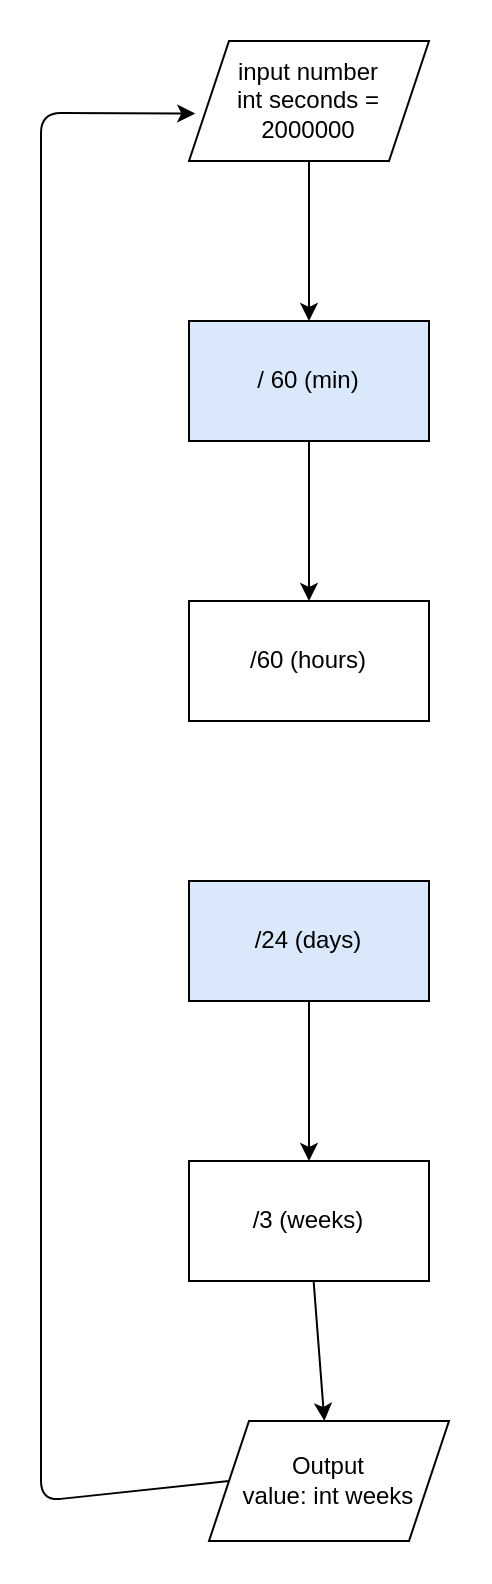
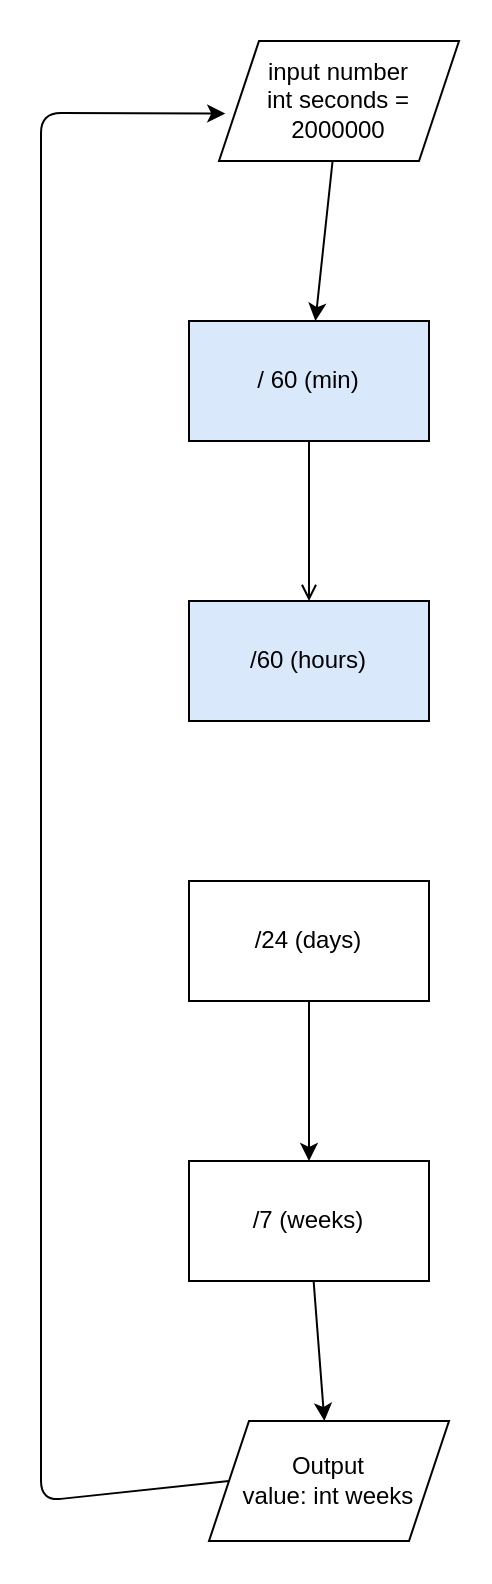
node "input number int seconds = 2000000": moved (309, 101) -> (339, 101)
edge "/ 60 (min)" -> "/60 (hours)": arrowhead classic -> open
node "/60 (hours)": fillcolor #ffffff -> #dae8fc
node "/24 (days)": fillcolor #dae8fc -> #ffffff
node "/3 (weeks)": label "/3 (weeks)" -> "/7 (weeks)"
